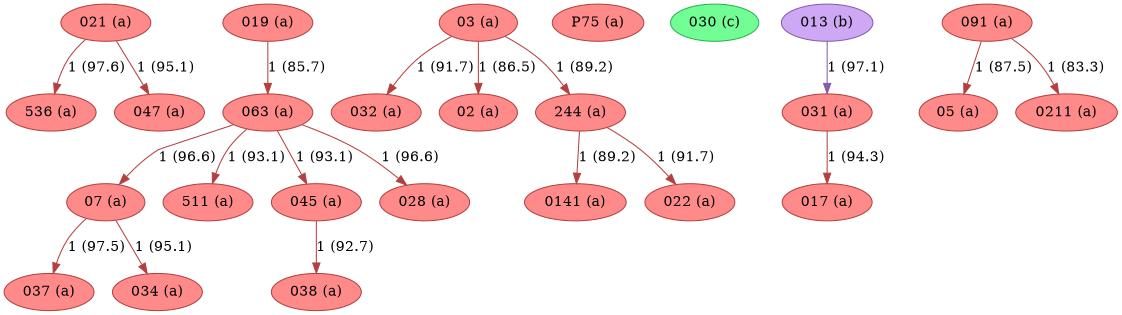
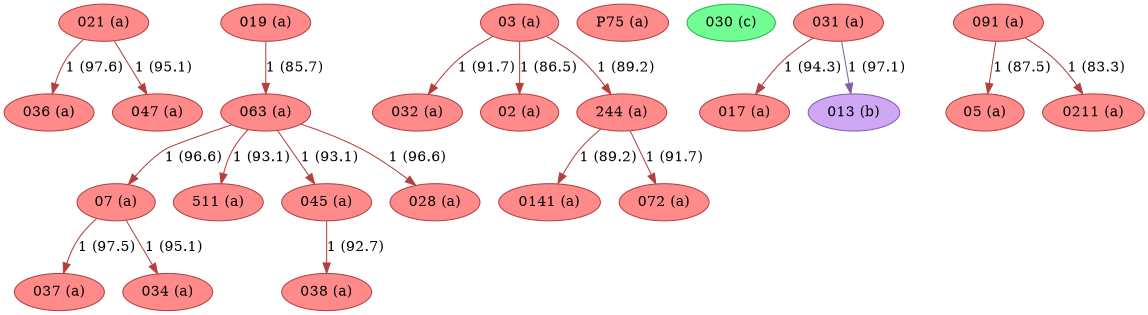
edge "013 (b)" -> "031 (a)": reversed
node "536 (a)": label "536 (a)" -> "036 (a)"
node "022 (a)": label "022 (a)" -> "072 (a)"
